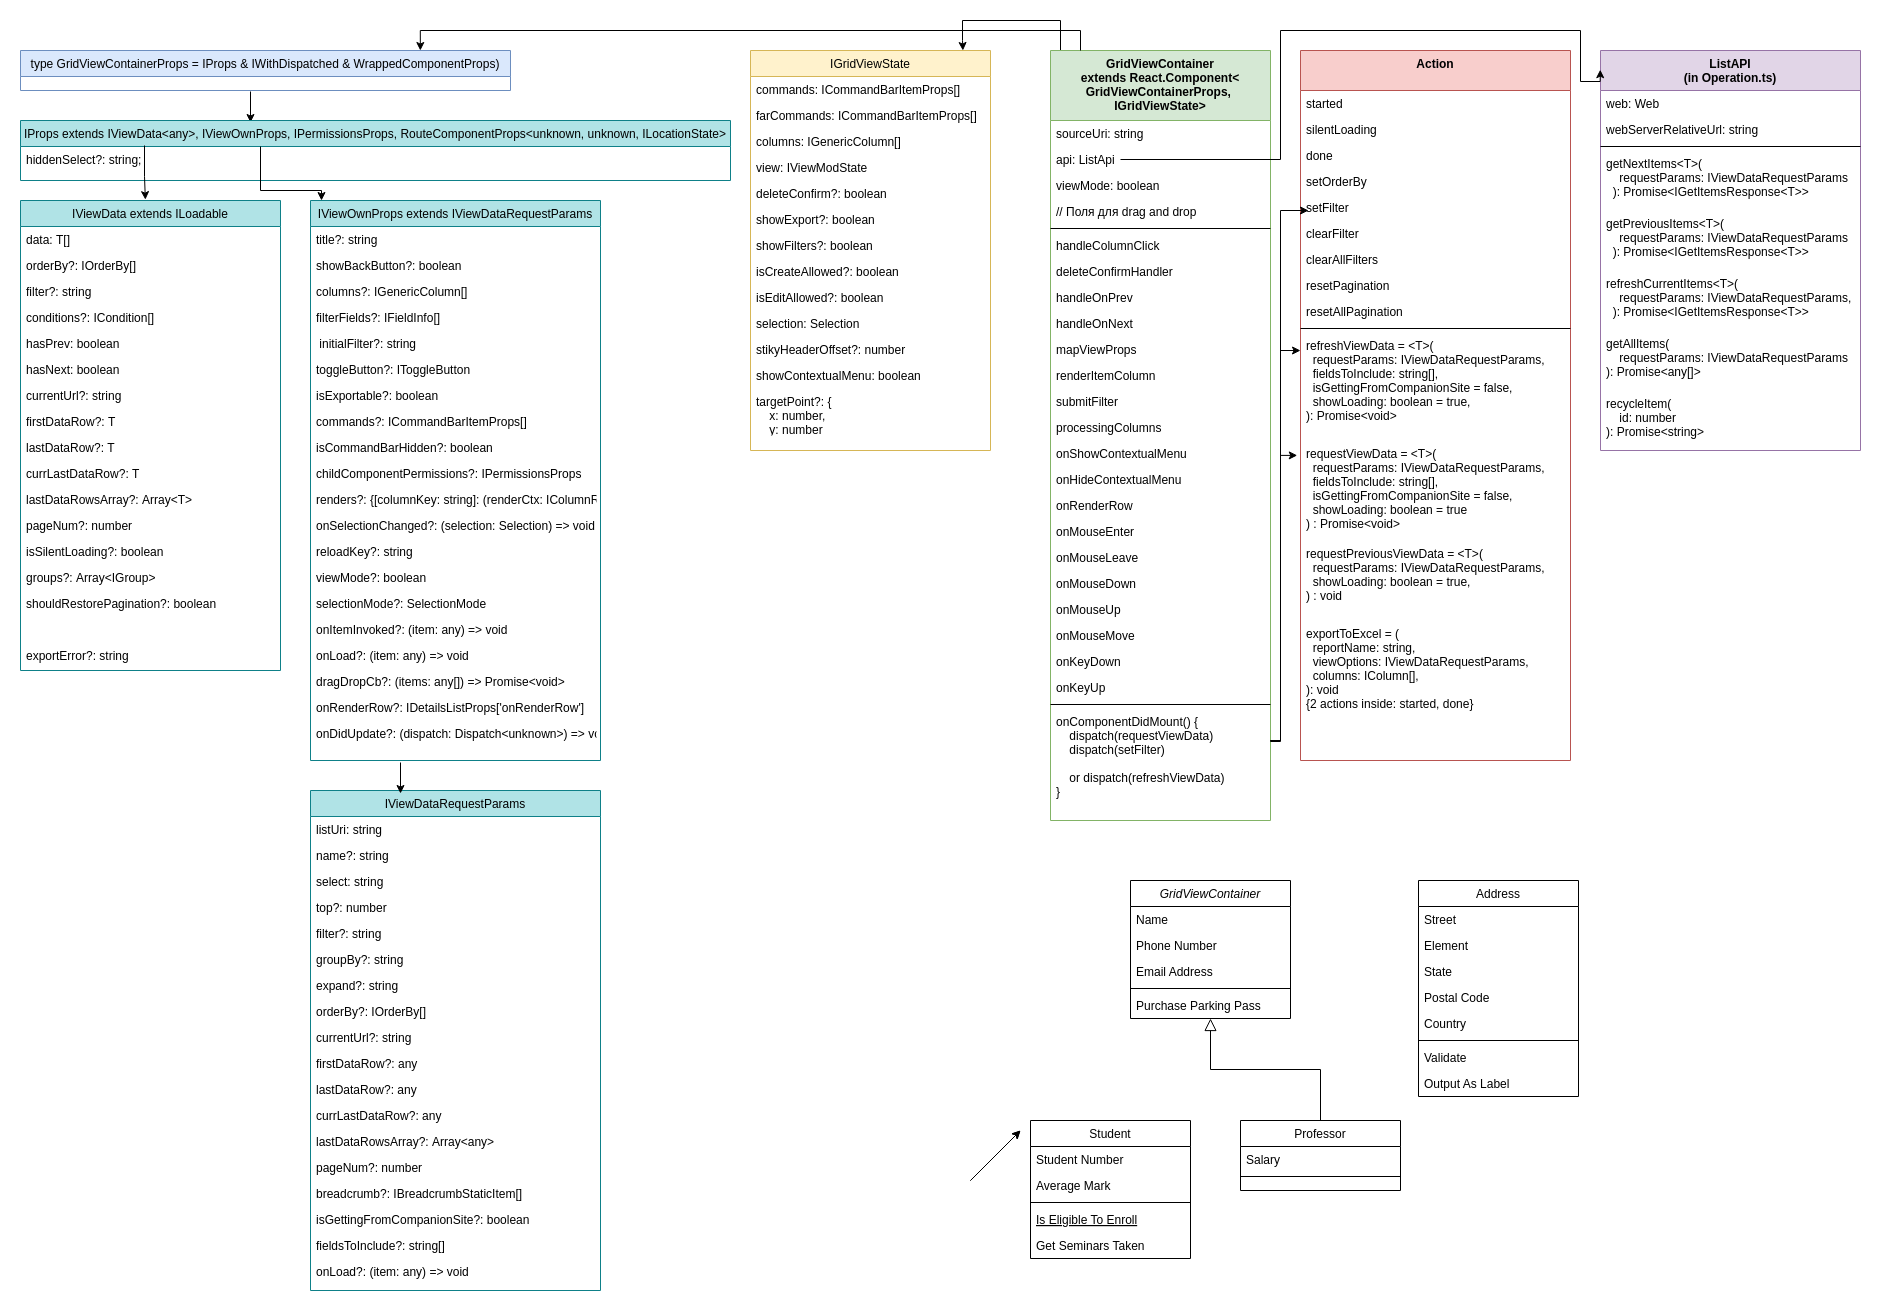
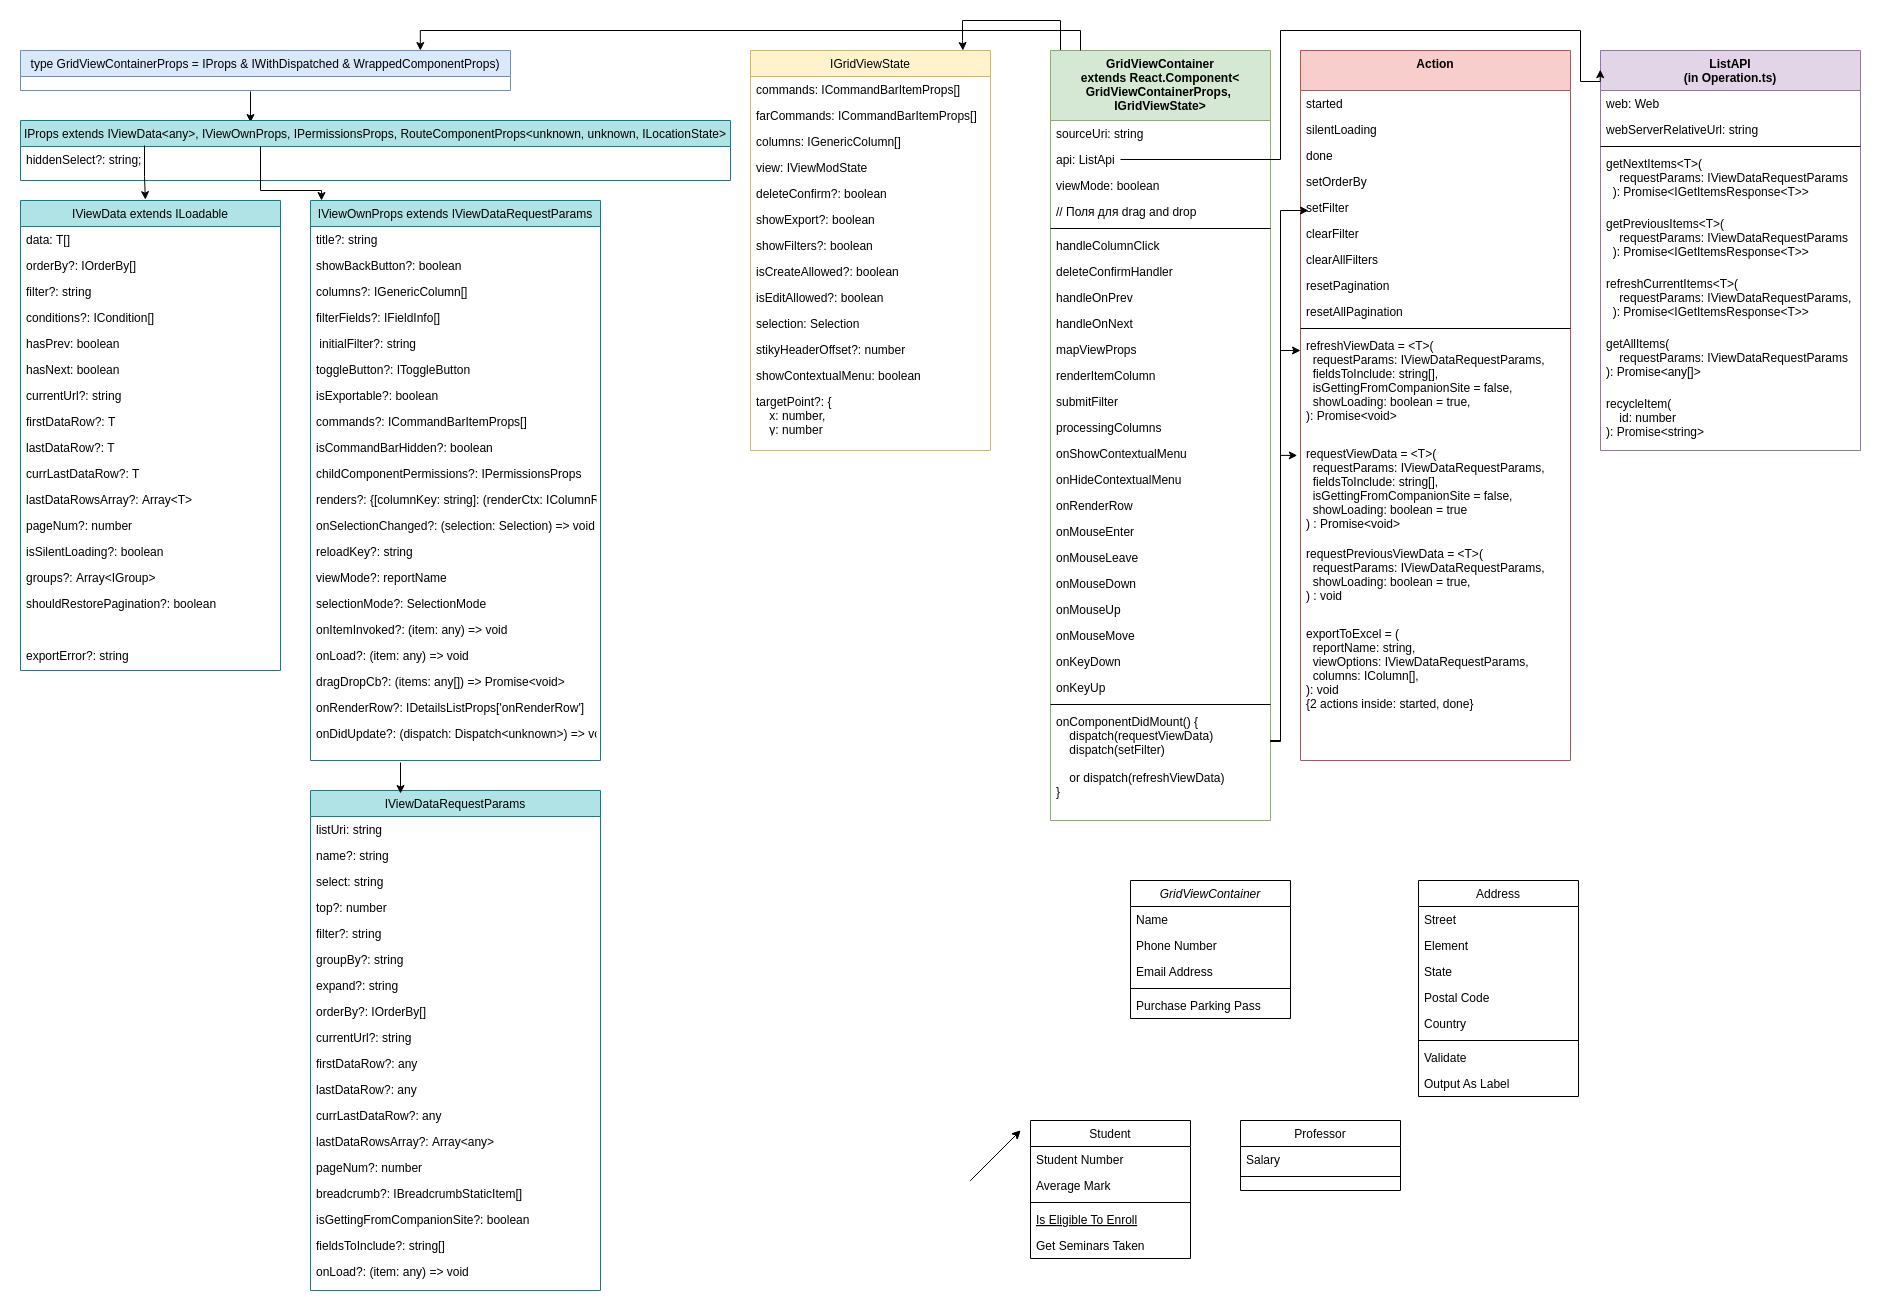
node "viewMode?: boolean": label "viewMode?: boolean" -> "viewMode?: reportName"
edge "Professor" -> "GridViewContainer": removed
